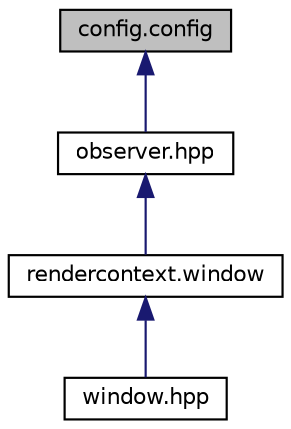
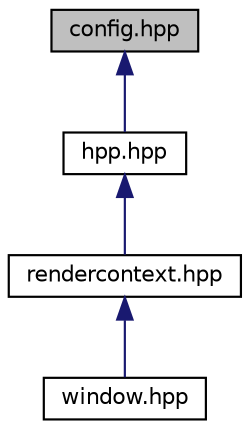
node "config.config": label "config.config" -> "config.hpp"
node "observer.hpp": label "observer.hpp" -> "hpp.hpp"
node "rendercontext.window": label "rendercontext.window" -> "rendercontext.hpp"
